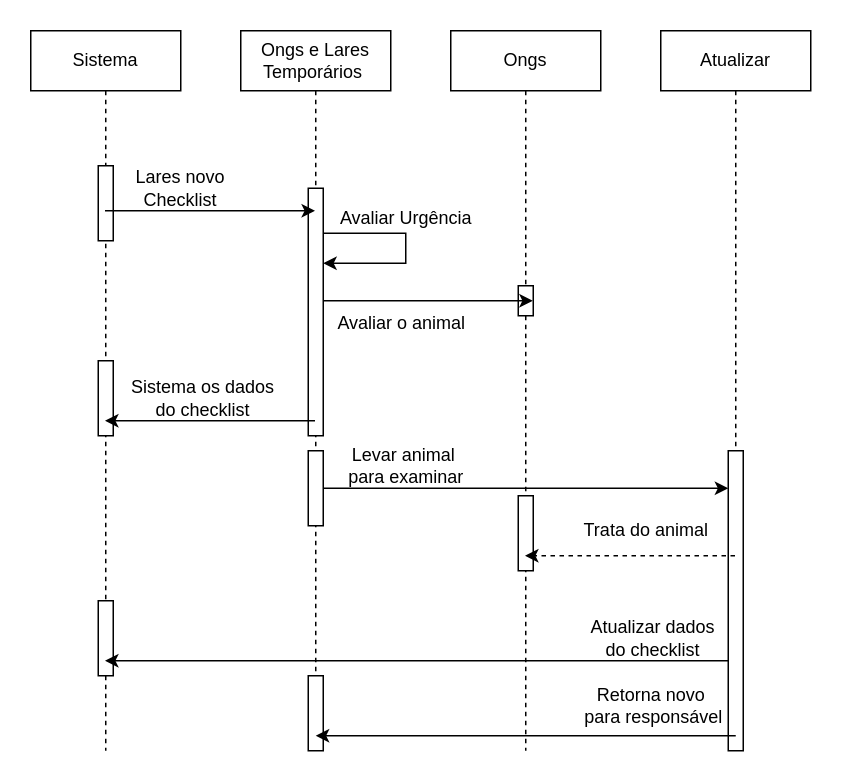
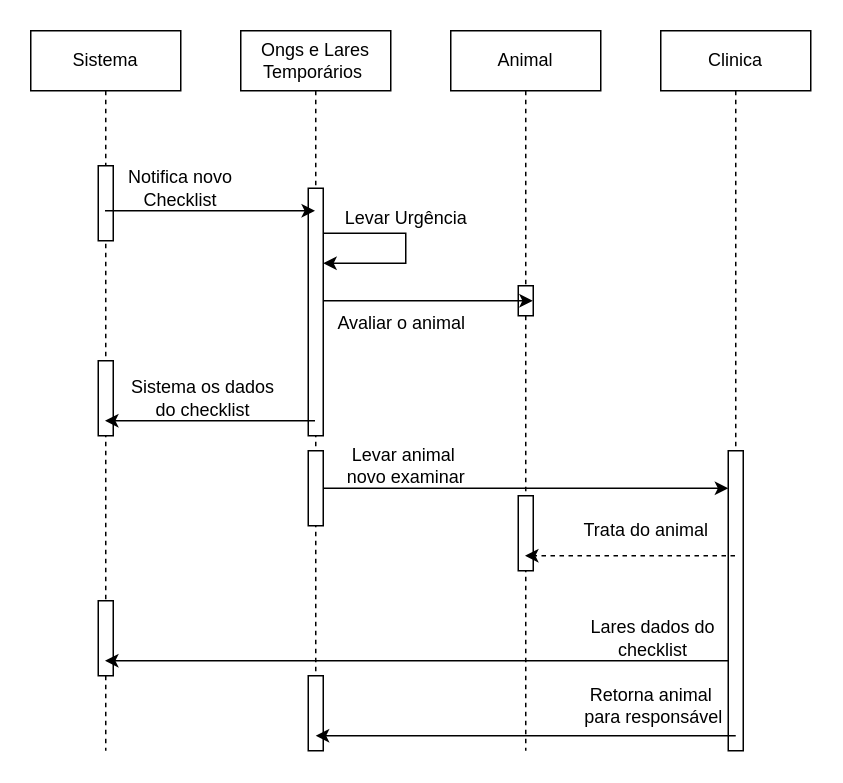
node "Ongs": label "Ongs" -> "Animal"
node "Atualizar": label "Atualizar" -> "Clinica"
node "Lares novo Checklist": label "Lares novo Checklist" -> "Notifica novo Checklist"
node "Avaliar Urgência": label "Avaliar Urgência" -> "Levar Urgência"
node "Levar animal para examinar": label "Levar animal para examinar" -> "Levar animal novo examinar"
node "Atualizar dados do checklist": label "Atualizar dados do checklist" -> "Lares dados do checklist"
node "Retorna novo para responsável": label "Retorna novo para responsável" -> "Retorna animal para responsável"
